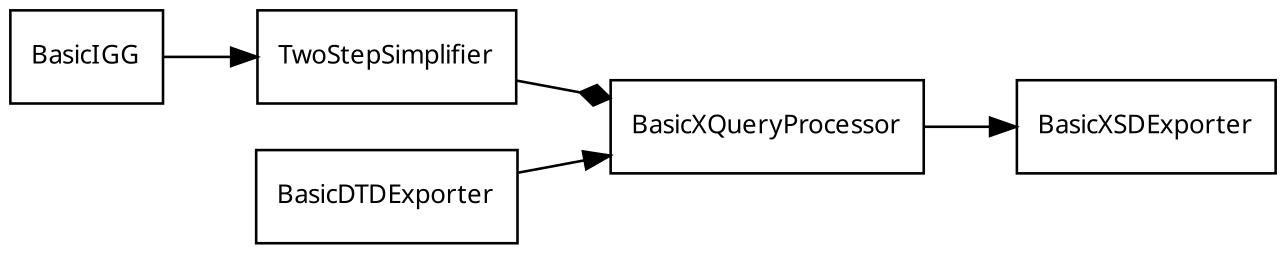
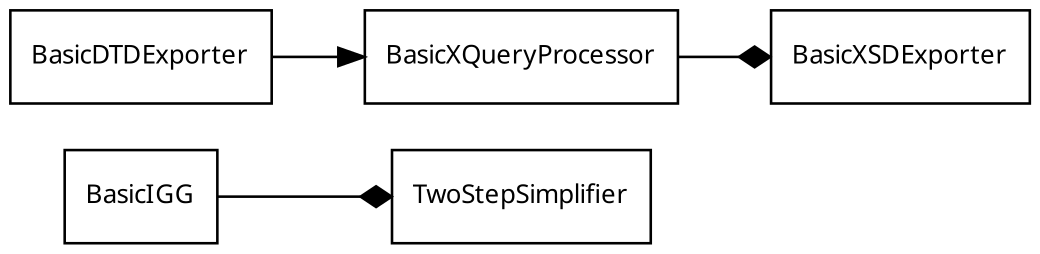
edge "BasicIGG" -> "TwoStepSimplifier": arrowhead normal -> diamond
edge "TwoStepSimplifier" -> "BasicXQueryProcessor": removed
edge "BasicXQueryProcessor" -> "BasicXSDExporter": arrowhead normal -> diamond
